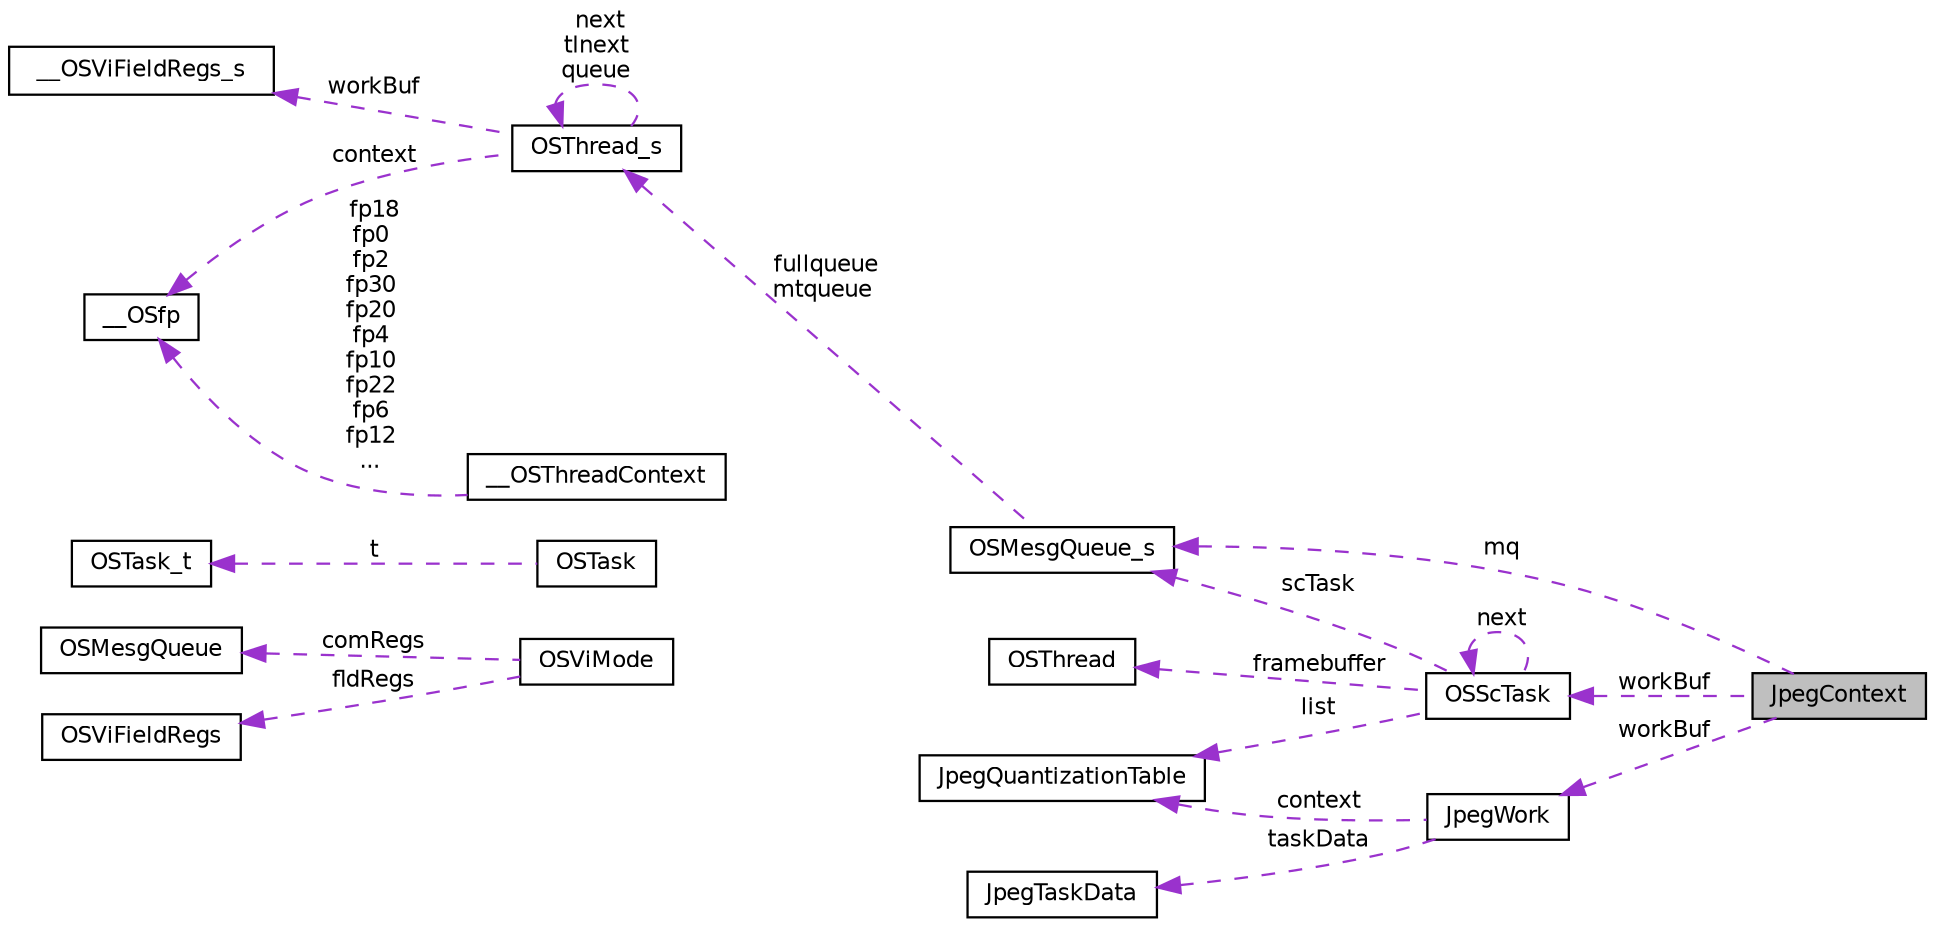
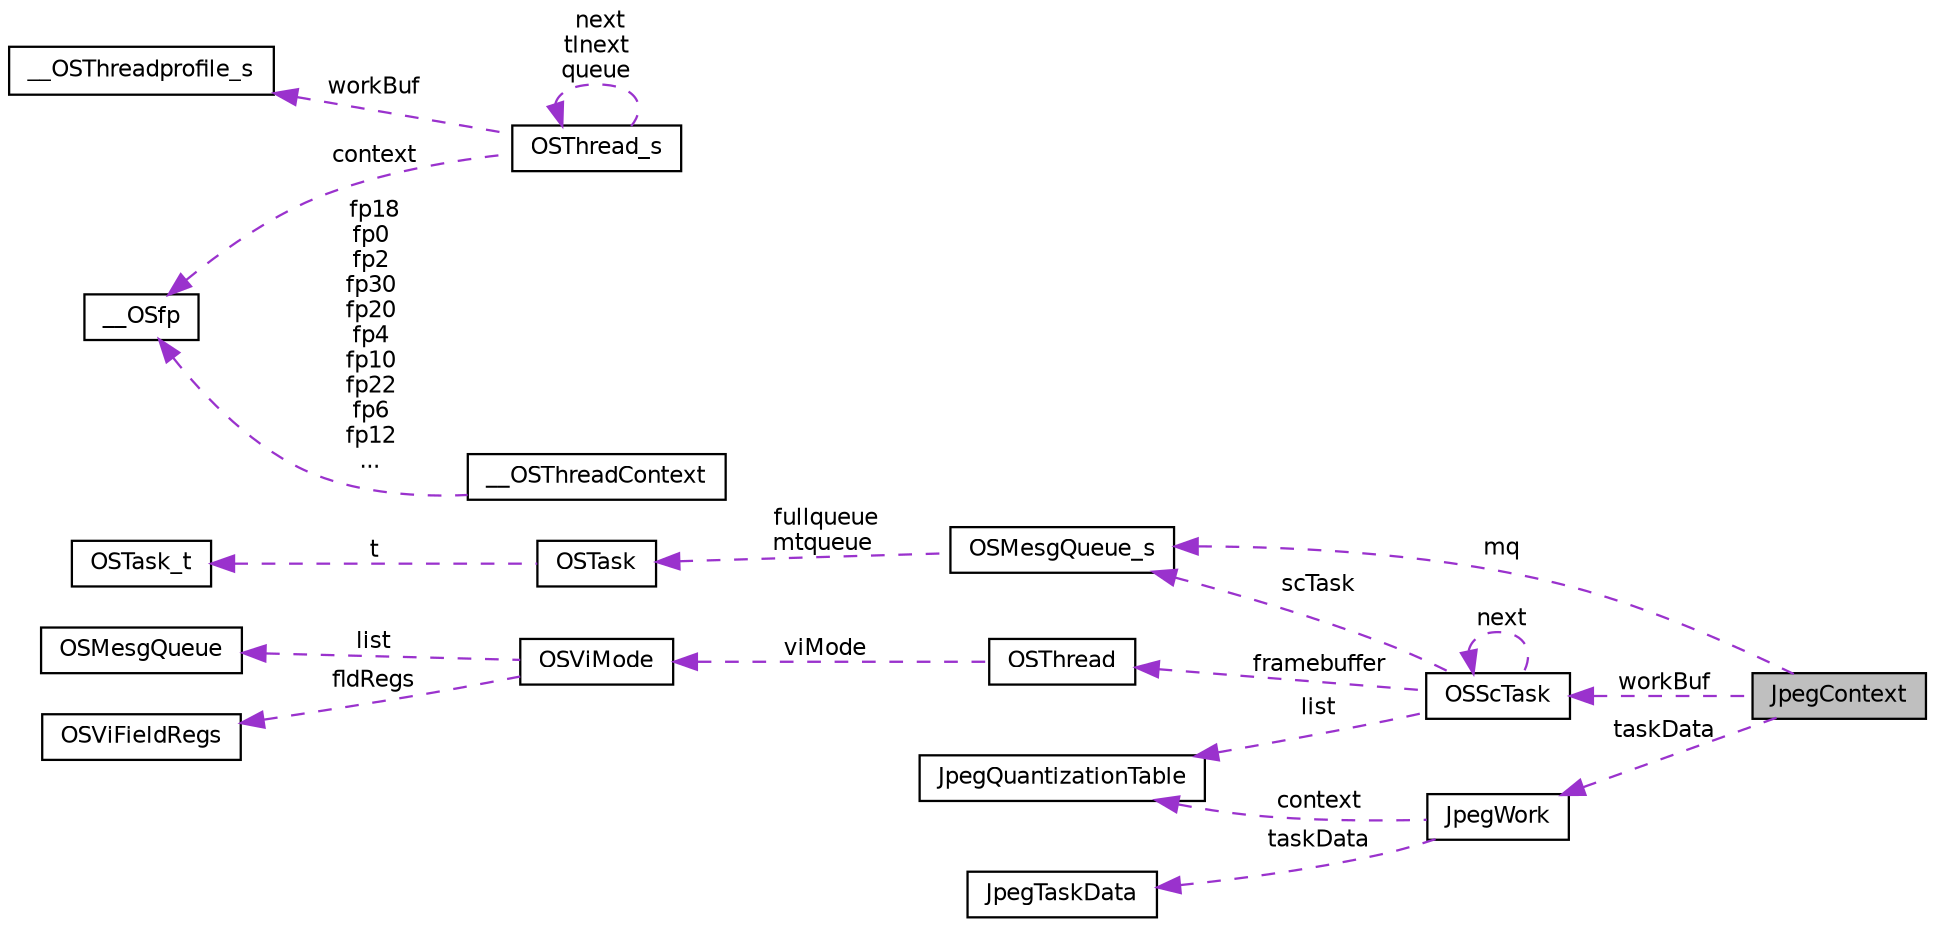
node "__OSViFieldRegs_s": label "__OSViFieldRegs_s" -> "__OSThreadprofile_s"
edge "OSMesgQueue_s" -> "OSThread_s": now "OSMesgQueue_s" -> "OSTask"
edge "OSViMode" -> "OSMesgQueue": label " comRegs" -> " list"
edge "OSThread" -> "OSViMode": added, label "viMode"
edge "JpegContext" -> "JpegWork": label " workBuf" -> " taskData"
